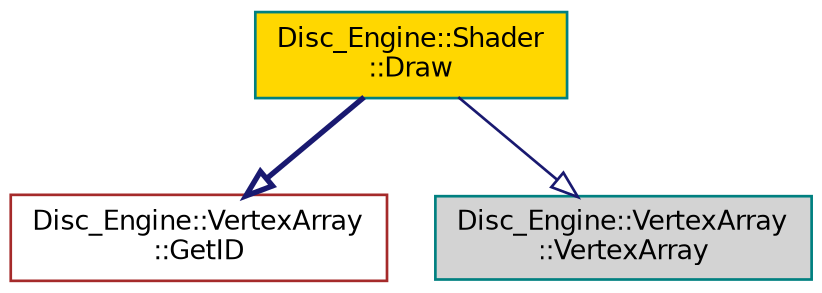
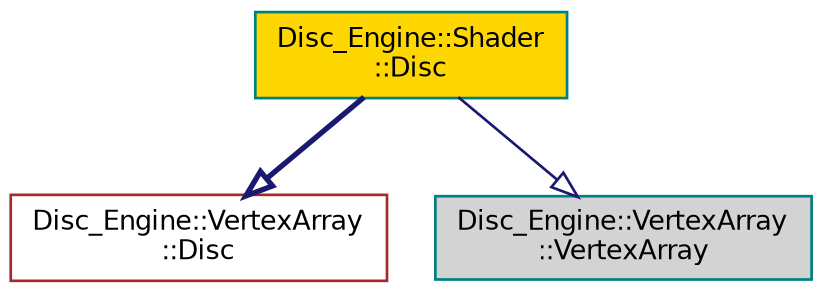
node "Disc_Engine::Shader ::Draw": label "Disc_Engine::Shader ::Draw" -> "Disc_Engine::Shader ::Disc"
node "Disc_Engine::VertexArray ::GetID": label "Disc_Engine::VertexArray ::GetID" -> "Disc_Engine::VertexArray ::Disc"
